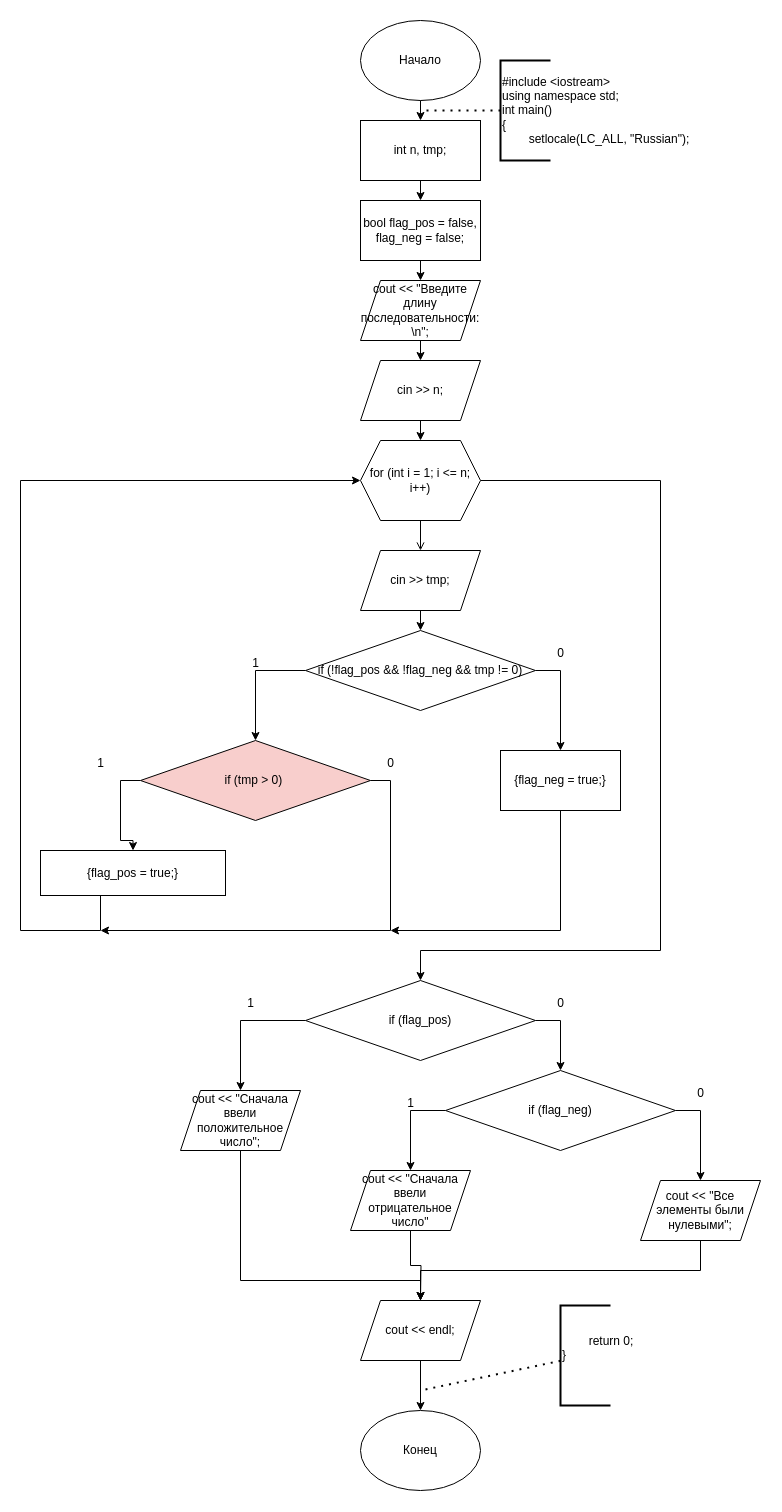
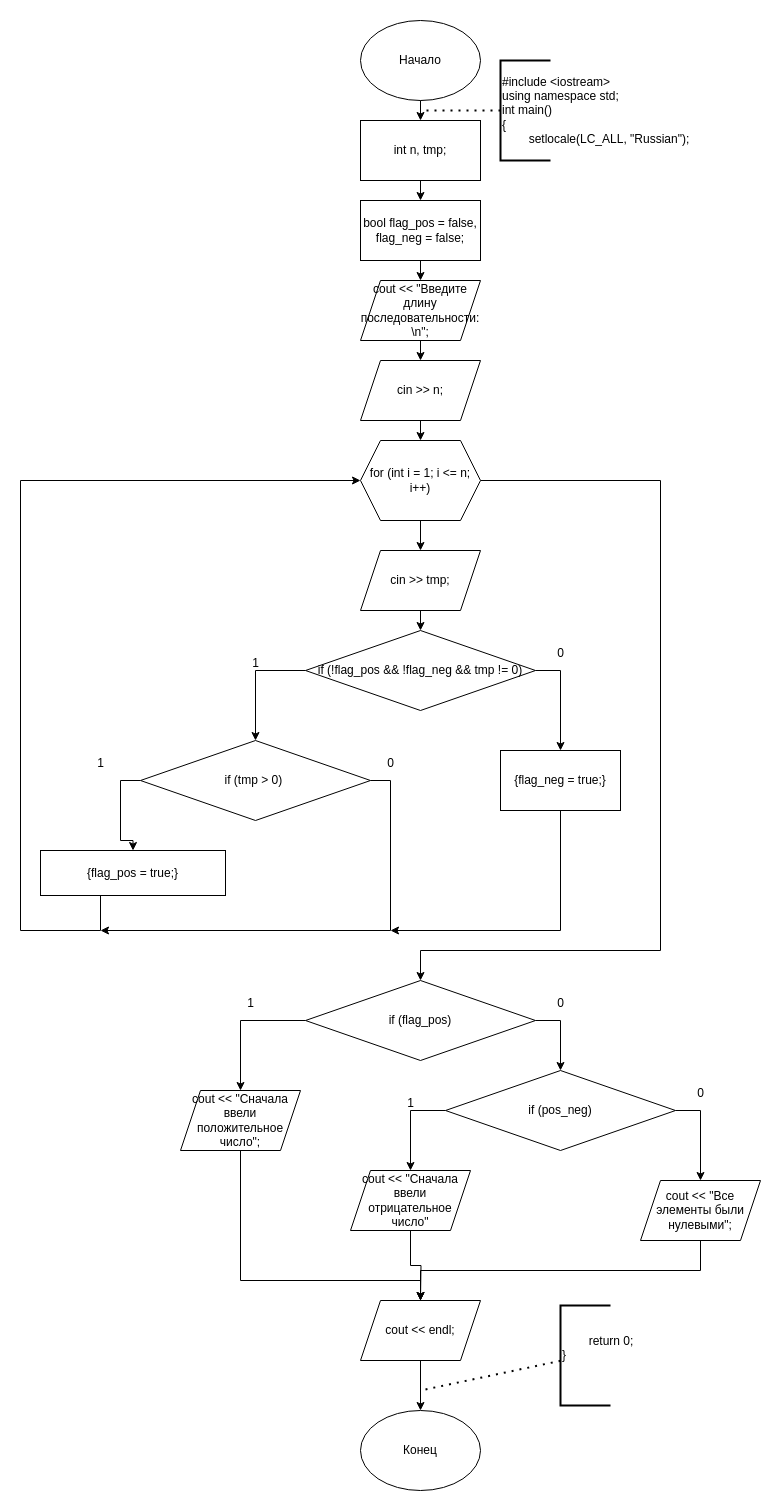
edge "for (int i = 1; i <= n; i++)" -> "cin >> tmp;": arrowhead open -> classic
node "if (tmp > 0)": fillcolor #f8cecc -> #ffffff
node "if (flag_neg)": label "if (flag_neg)" -> "if (pos_neg)"
